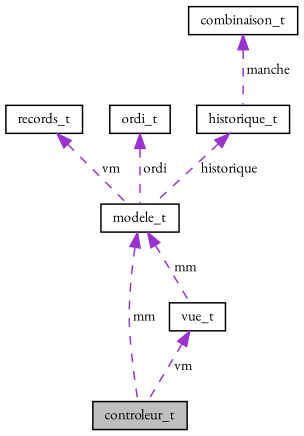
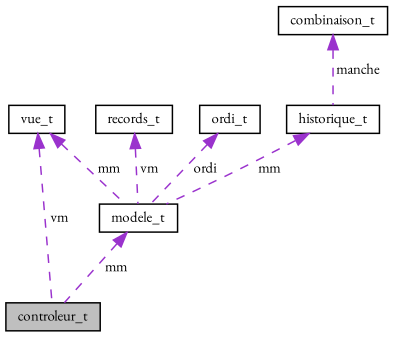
edge "modele_t" -> "historique_t": label " historique" -> " mm"
edge "vue_t" -> "modele_t": reversed
